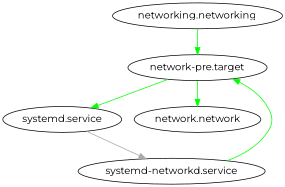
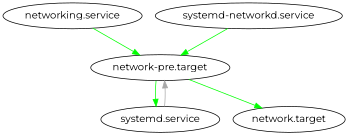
node "networking.networking": label "networking.networking" -> "networking.service"
node "network.network": label "network.network" -> "network.target"
edge "systemd.service" -> "systemd-networkd.service": now "systemd.service" -> "network-pre.target"
